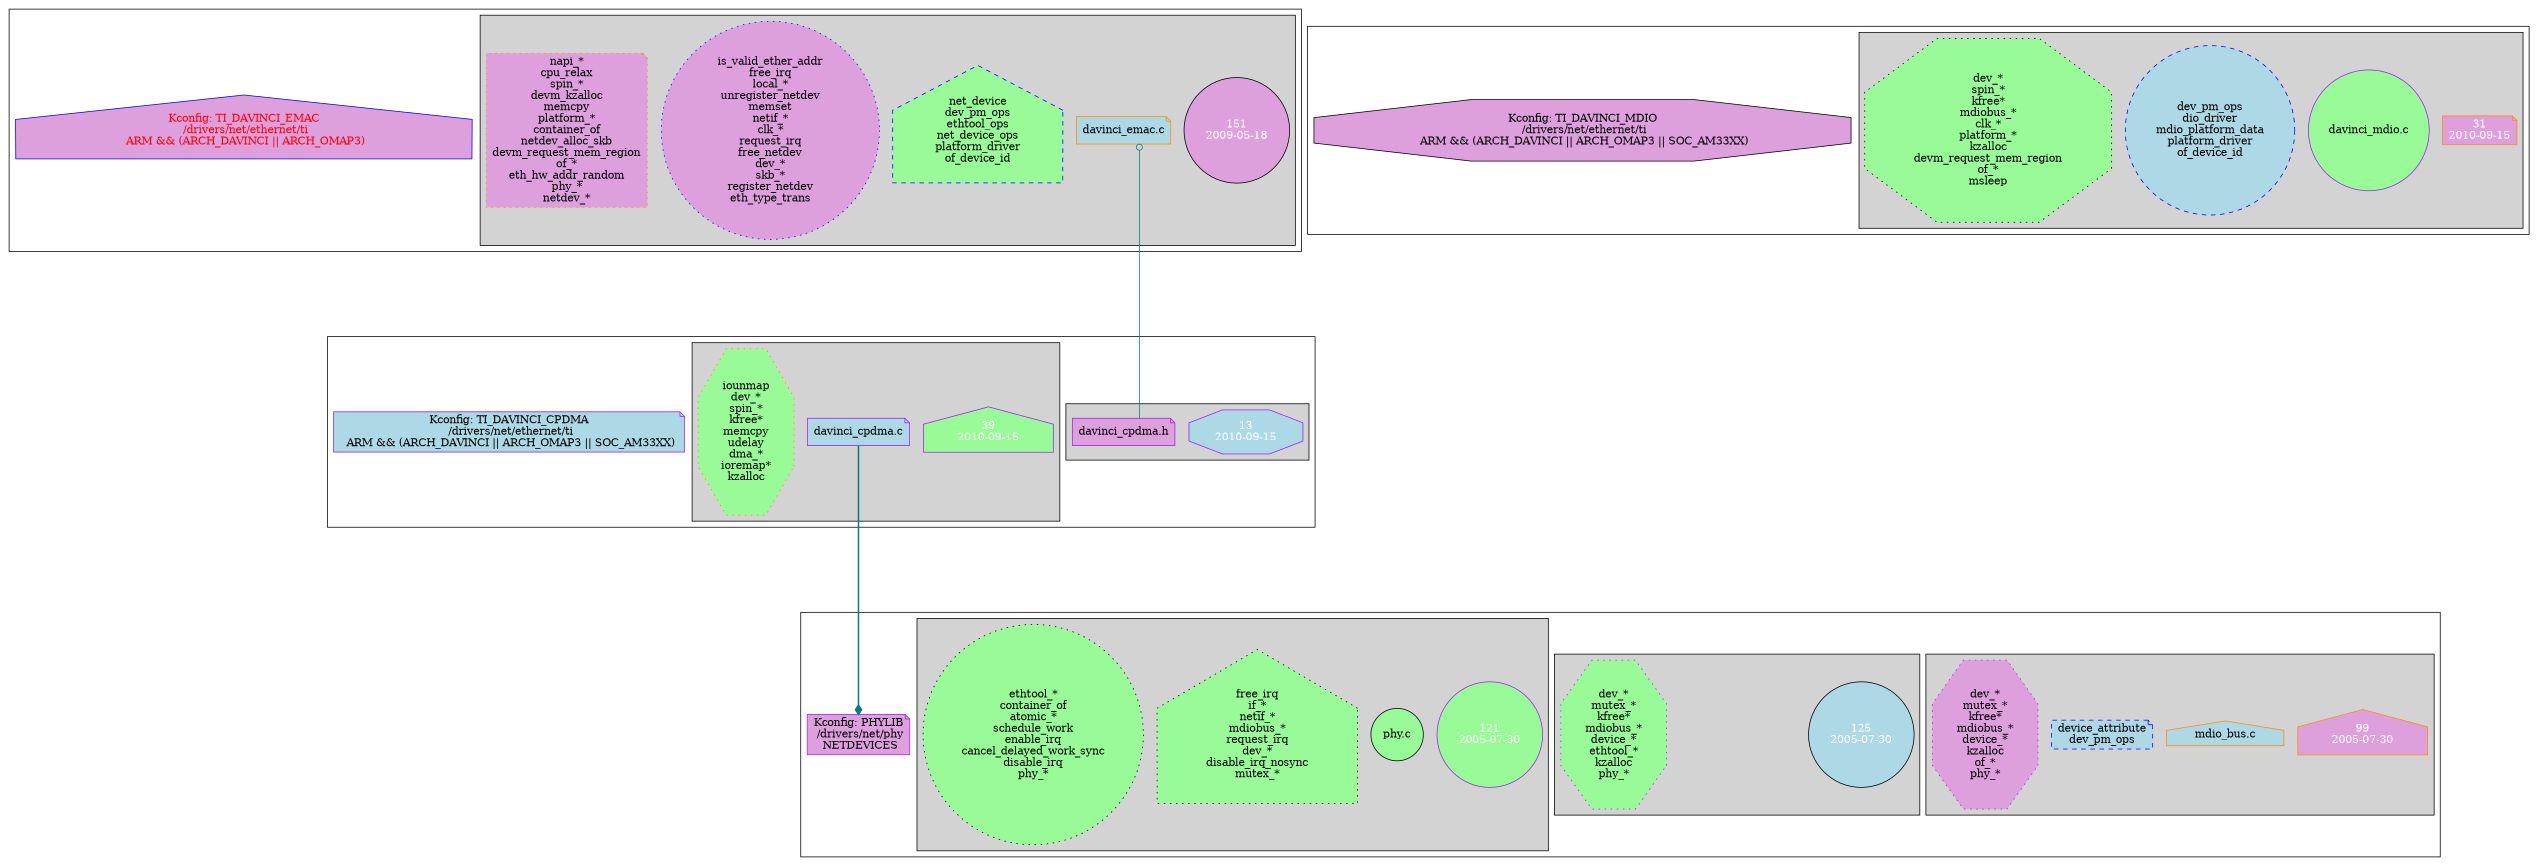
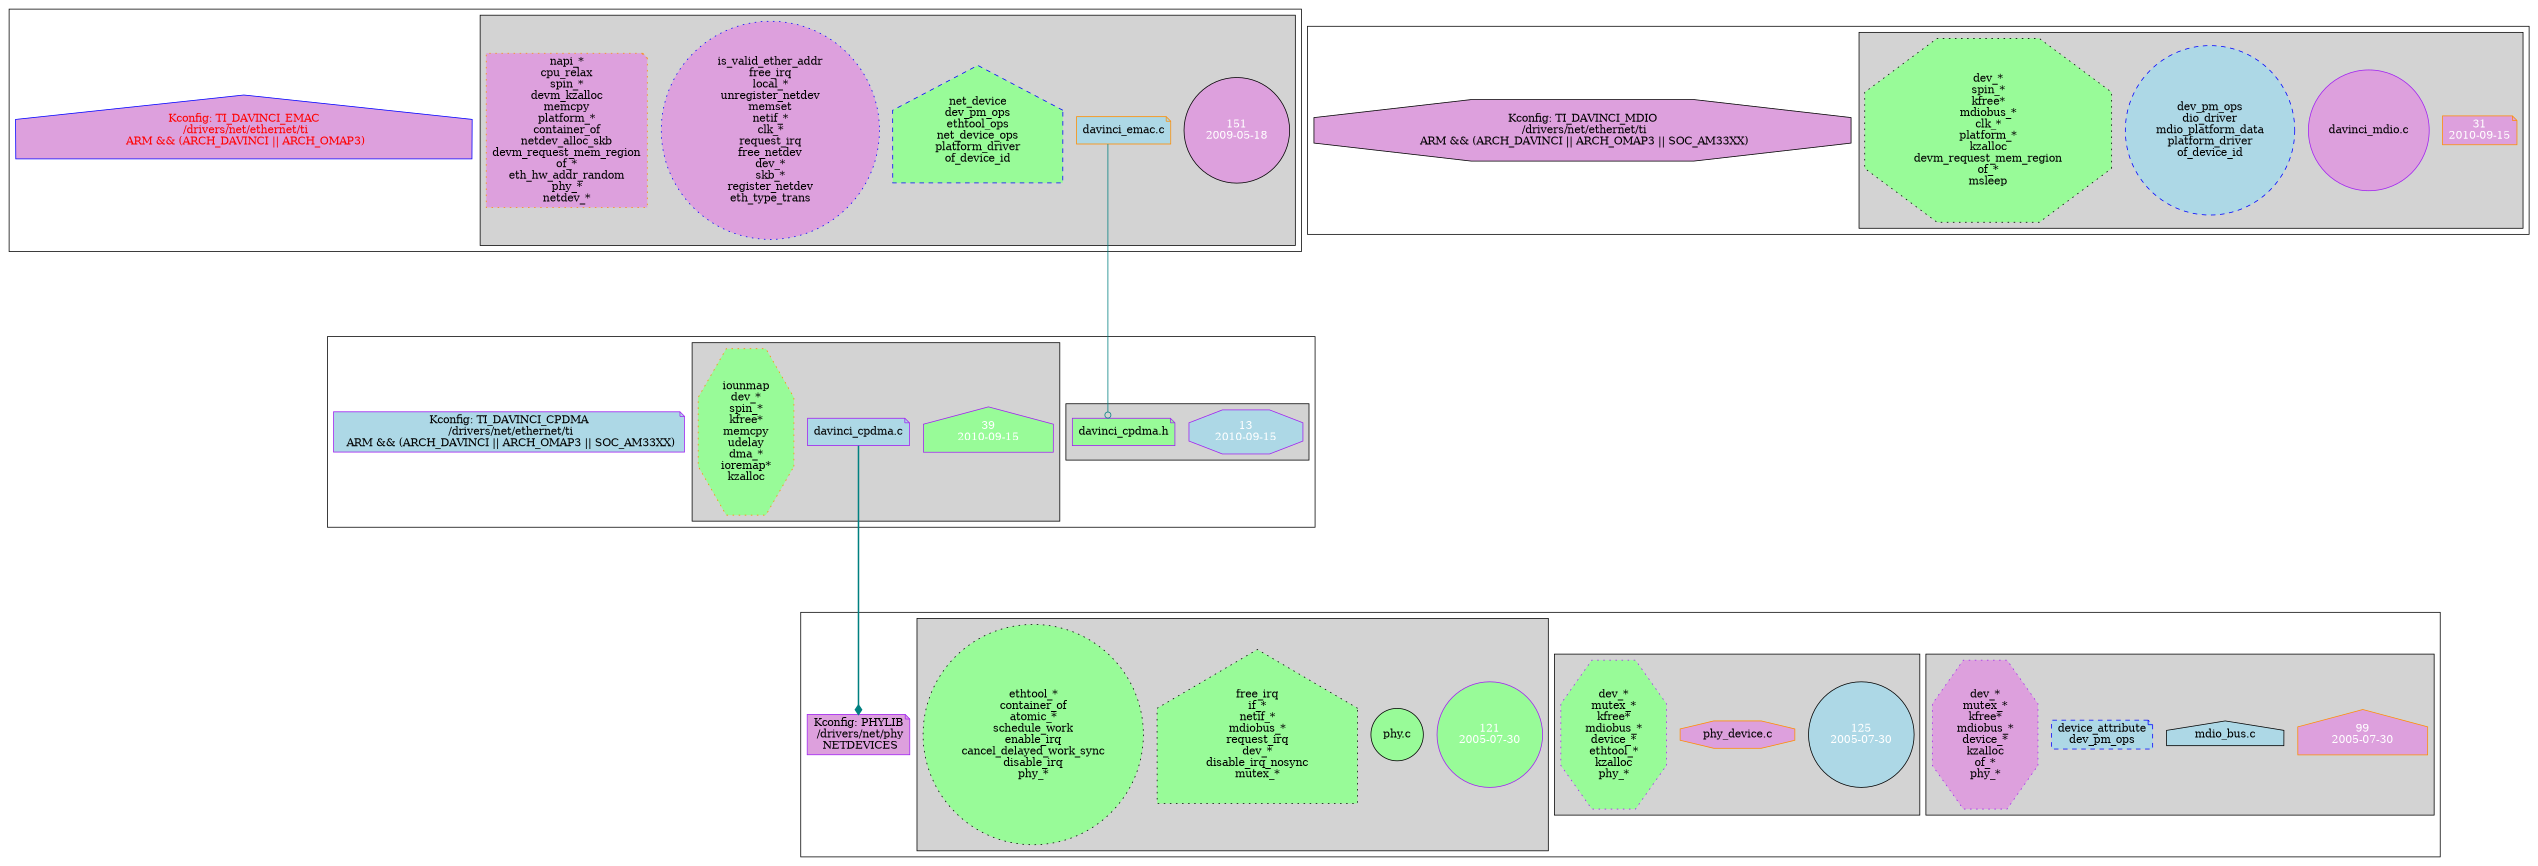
node "davinci_mdio.c": fillcolor palegreen -> plum
edge "davinci_cpdma.h" -> "davinci_emac.c": reversed
node "davinci_cpdma.h": fillcolor plum -> palegreen
node "phy_device.c": added
node "mdio_bus.c": color darkorange -> black
